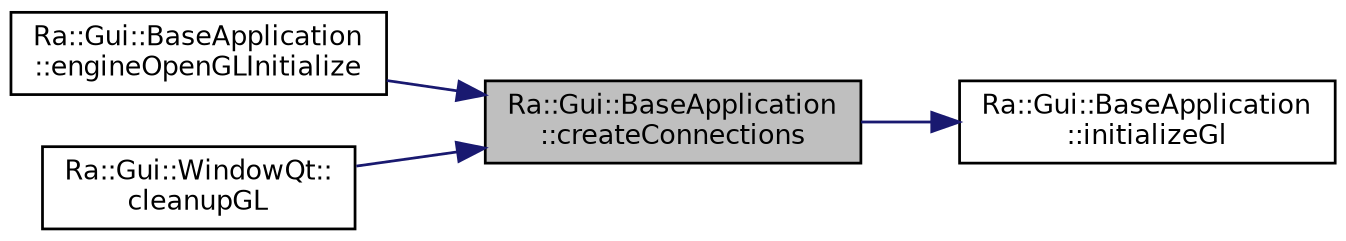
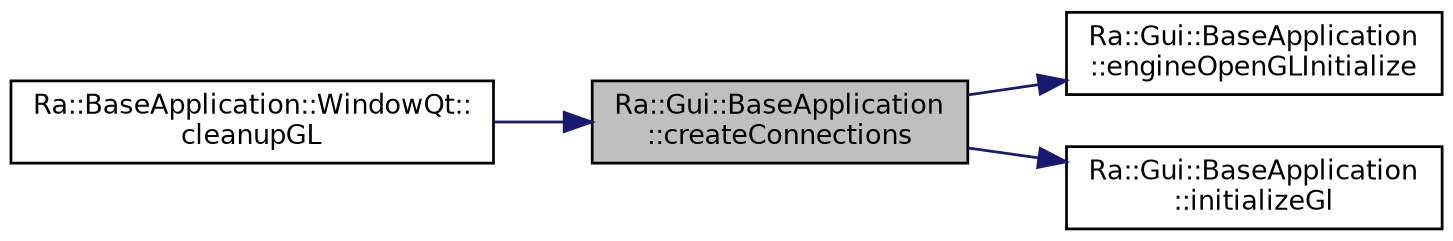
edge "Ra::Gui::BaseApplication ::engineOpenGLInitialize" -> "Ra::Gui::BaseApplication ::createConnections": reversed
node "Ra::Gui::WindowQt:: cleanupGL": label "Ra::Gui::WindowQt:: cleanupGL" -> "Ra::BaseApplication::WindowQt:: cleanupGL"
